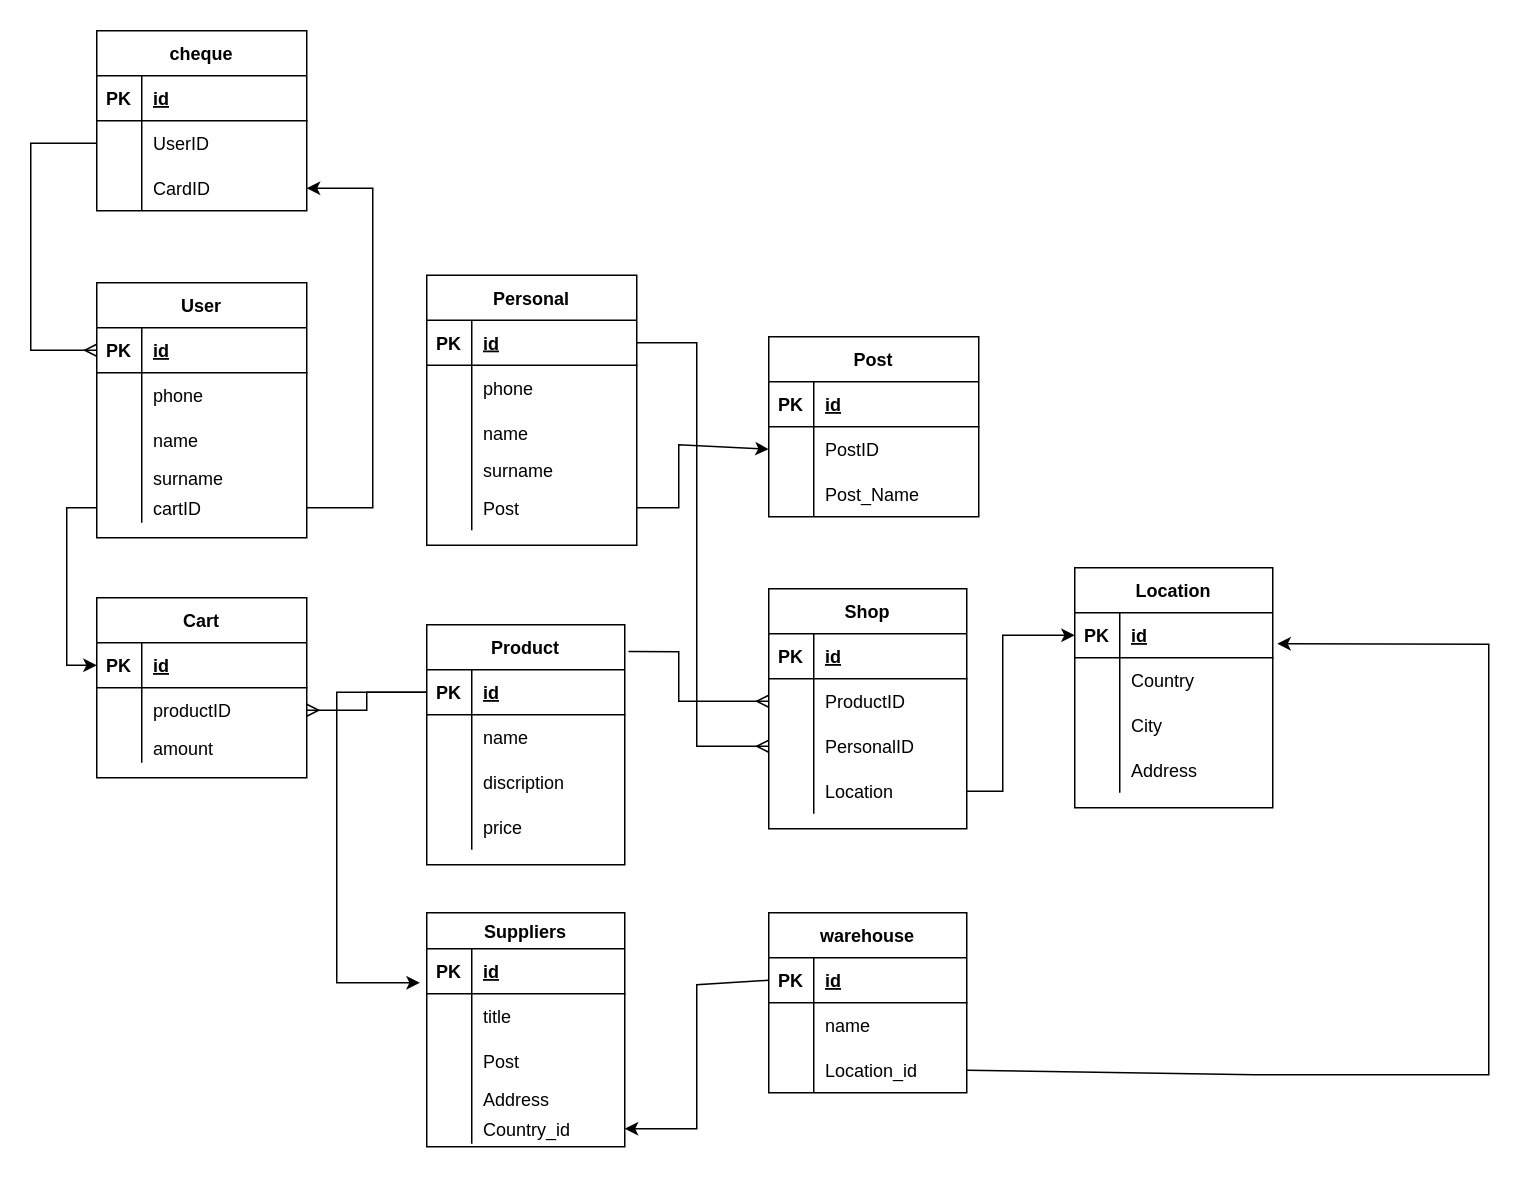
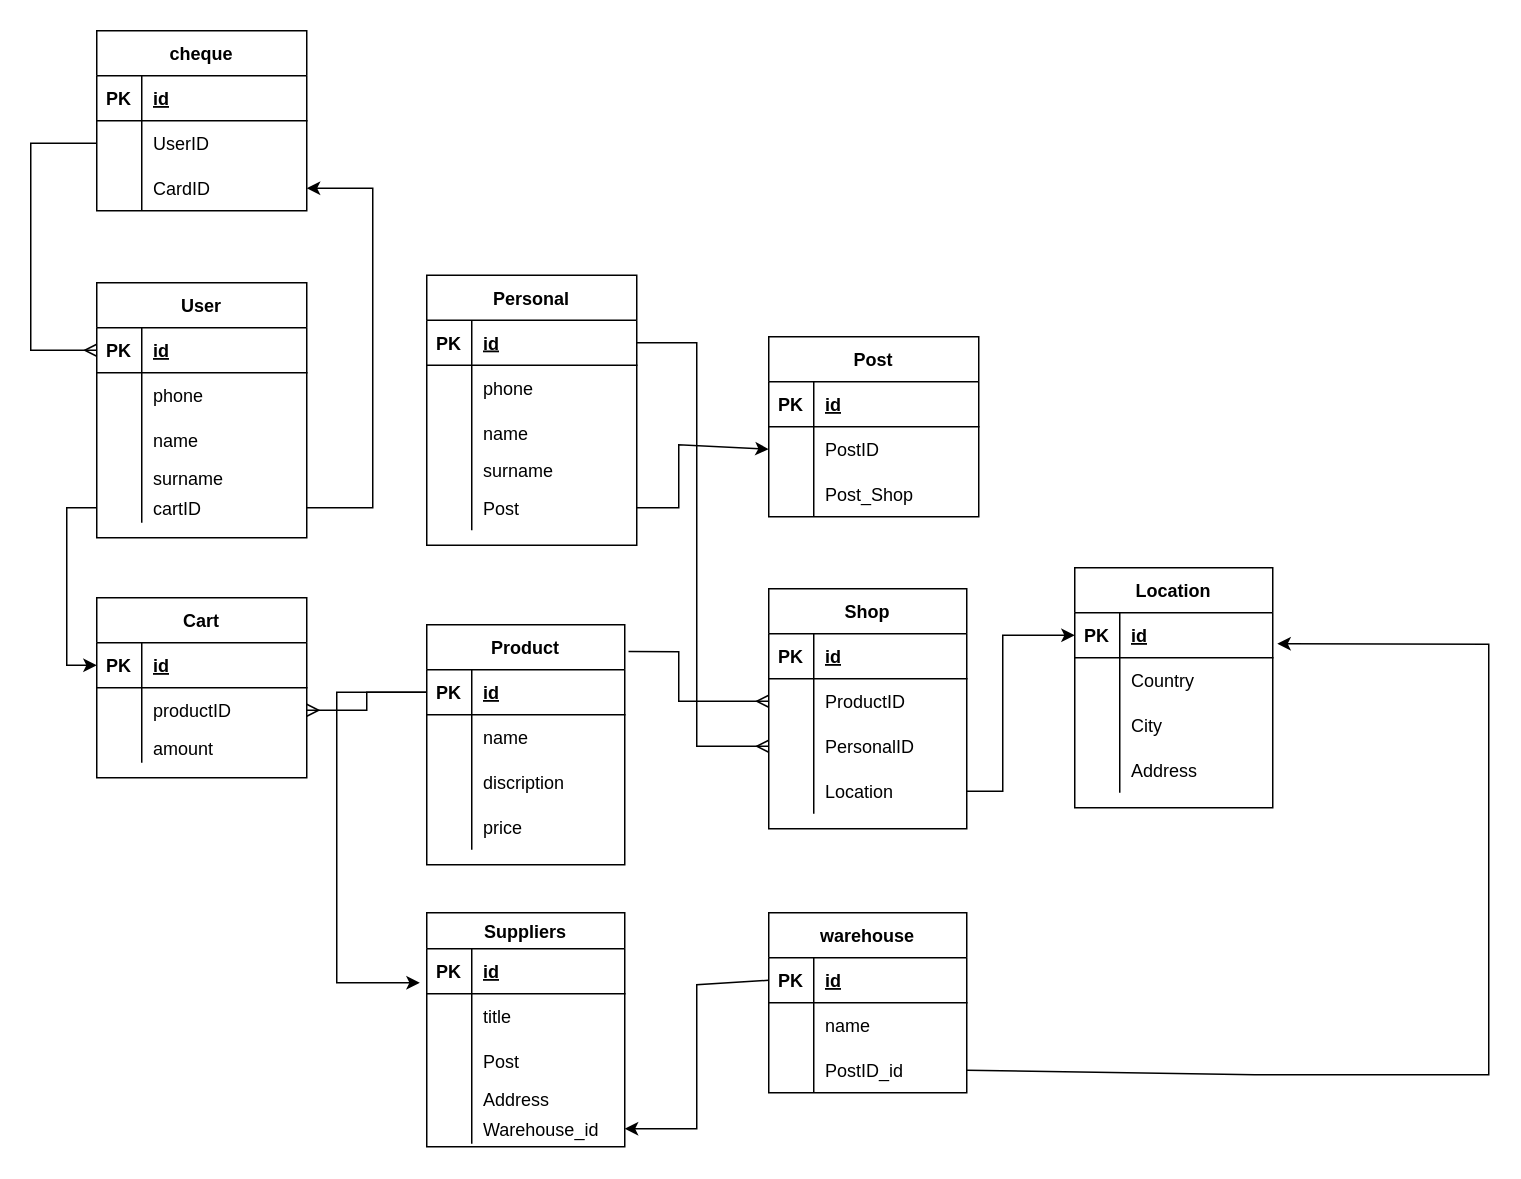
node "Post_Name": label "Post_Name" -> "Post_Shop"
node "Location_id": label "Location_id" -> "PostID_id"
node "Country_id": label "Country_id" -> "Warehouse_id"
